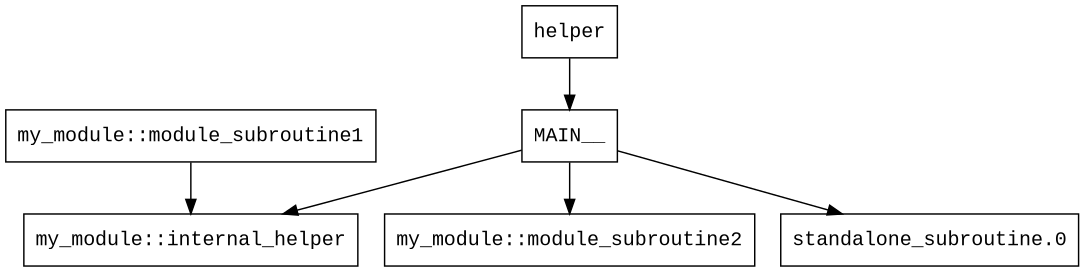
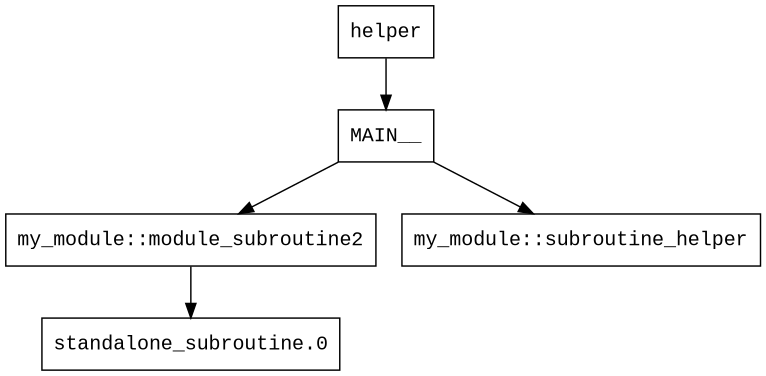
node "my_module::module_subroutine1": removed
edge "MAIN__" -> "standalone_subroutine.0": now "my_module::module_subroutine2" -> "standalone_subroutine.0"
node "my_module::internal_helper": label "my_module::internal_helper" -> "my_module::subroutine_helper"
